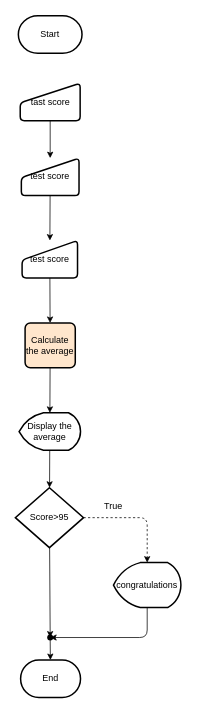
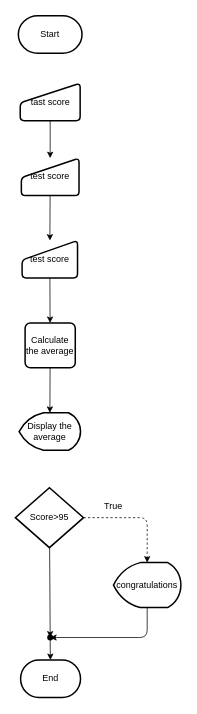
node "Calculate the average": fillcolor #ffe6cc -> #ffffff
edge "Display the average" -> "Score>95": removed
